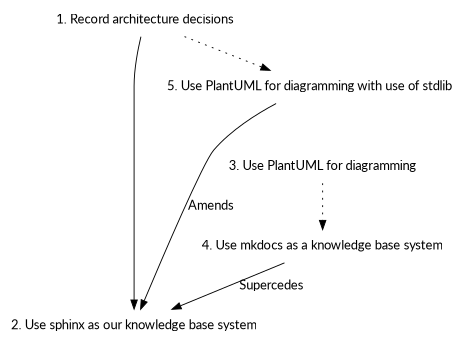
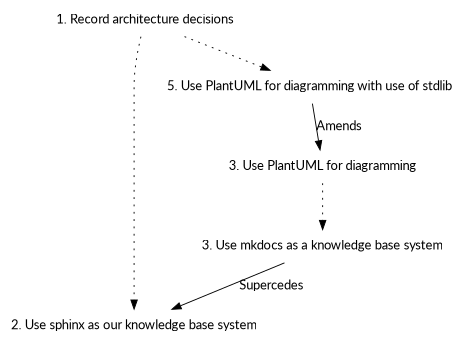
edge "1. Record architecture decisions" -> "2. Use sphinx as our knowledge base system": style solid -> dotted
edge "5. Use PlantUML for diagramming with use of stdlib" -> "2. Use sphinx as our knowledge base system": now "5. Use PlantUML for diagramming with use of stdlib" -> "3. Use PlantUML for diagramming"
node "4. Use mkdocs as a knowledge base system": label "4. Use mkdocs as a knowledge base system" -> "3. Use mkdocs as a knowledge base system"
